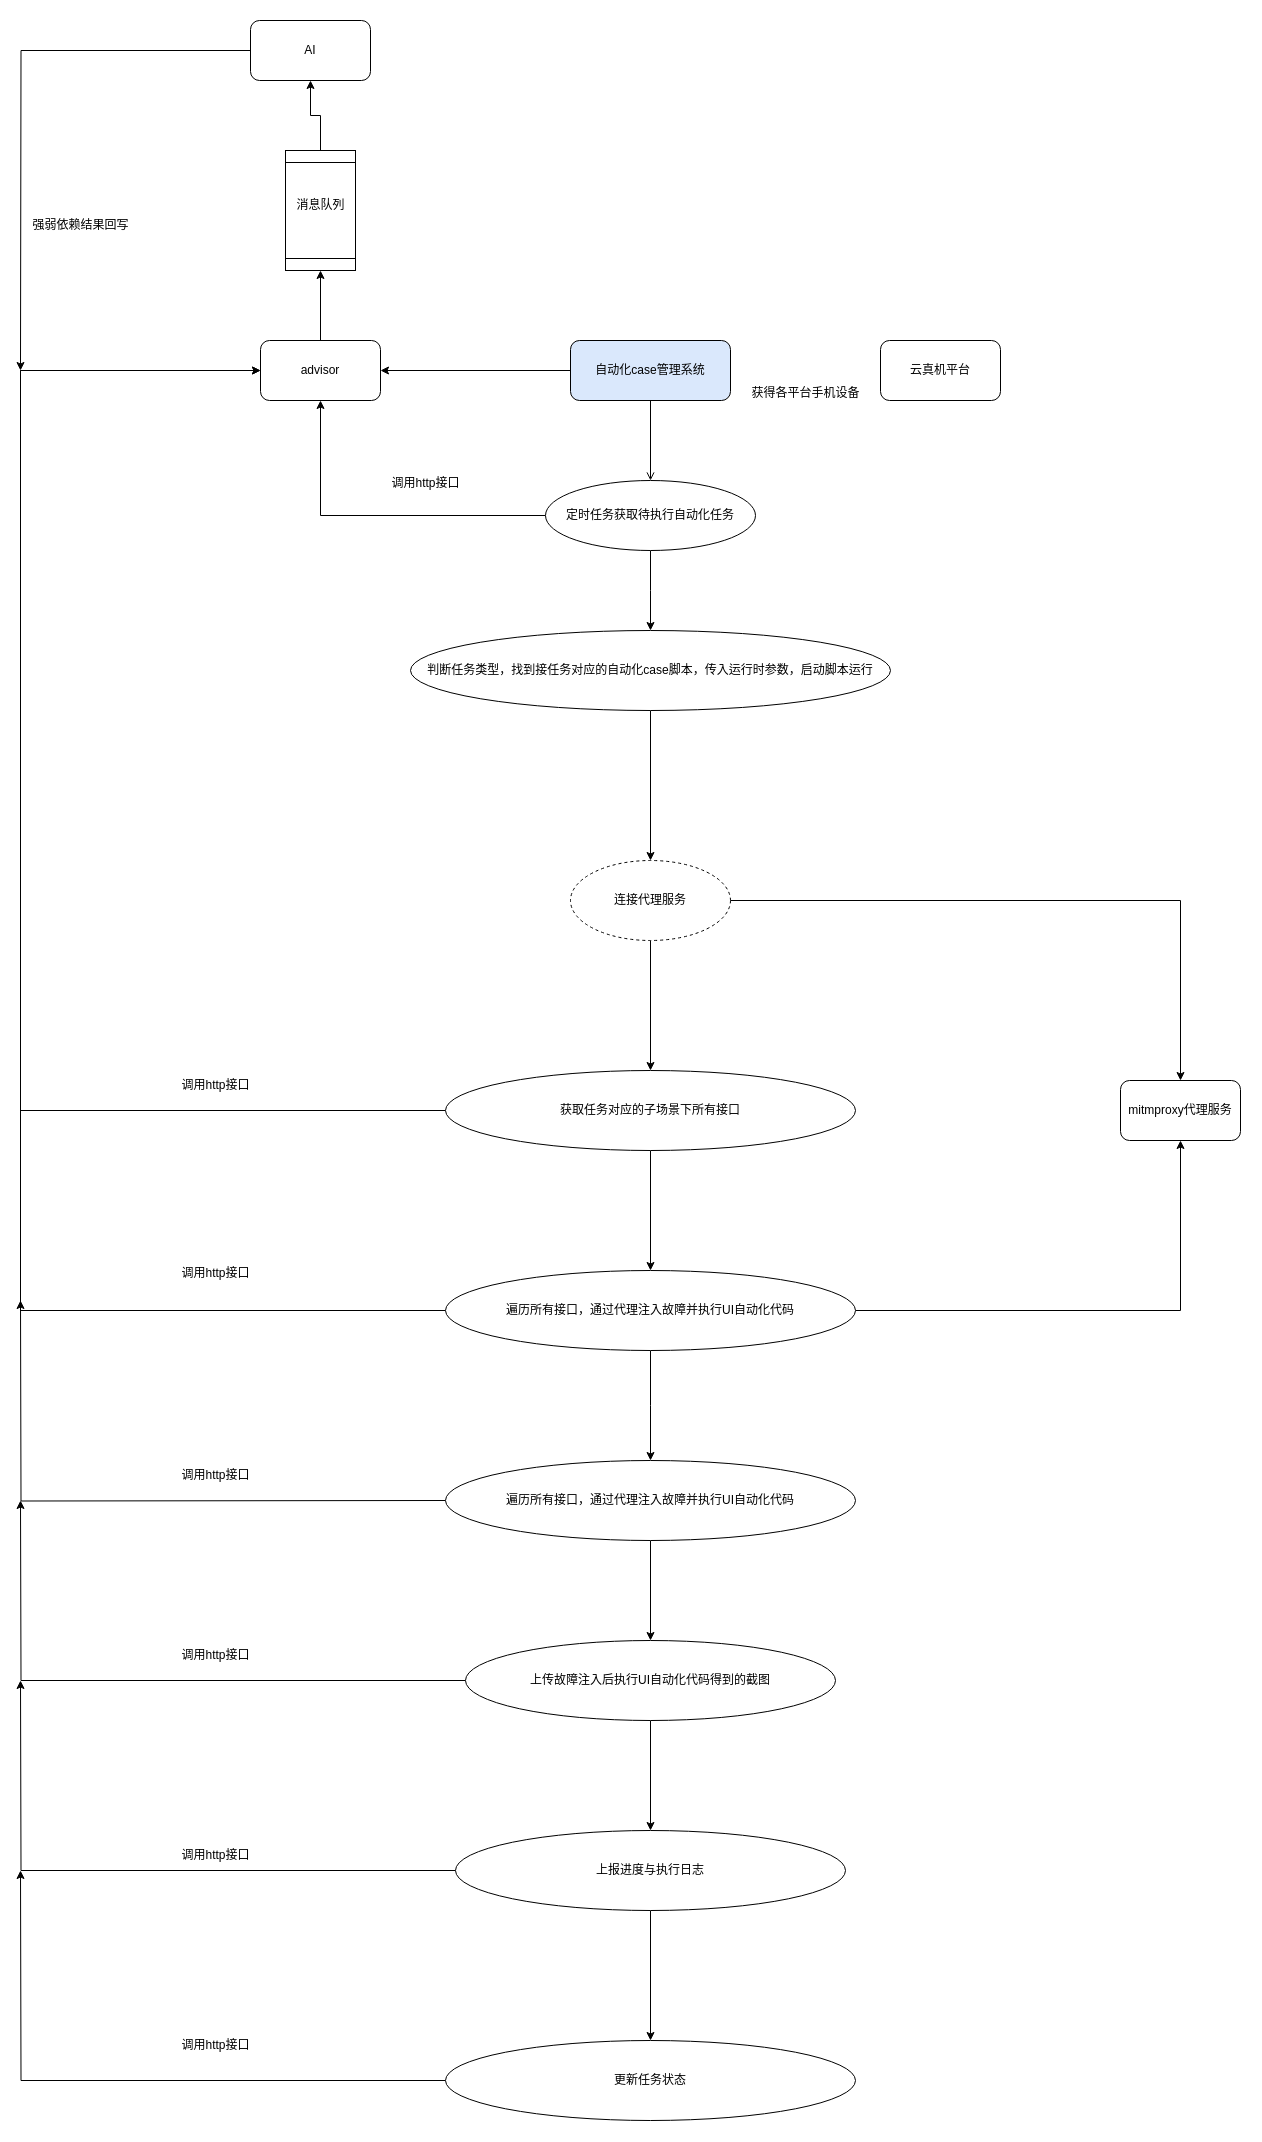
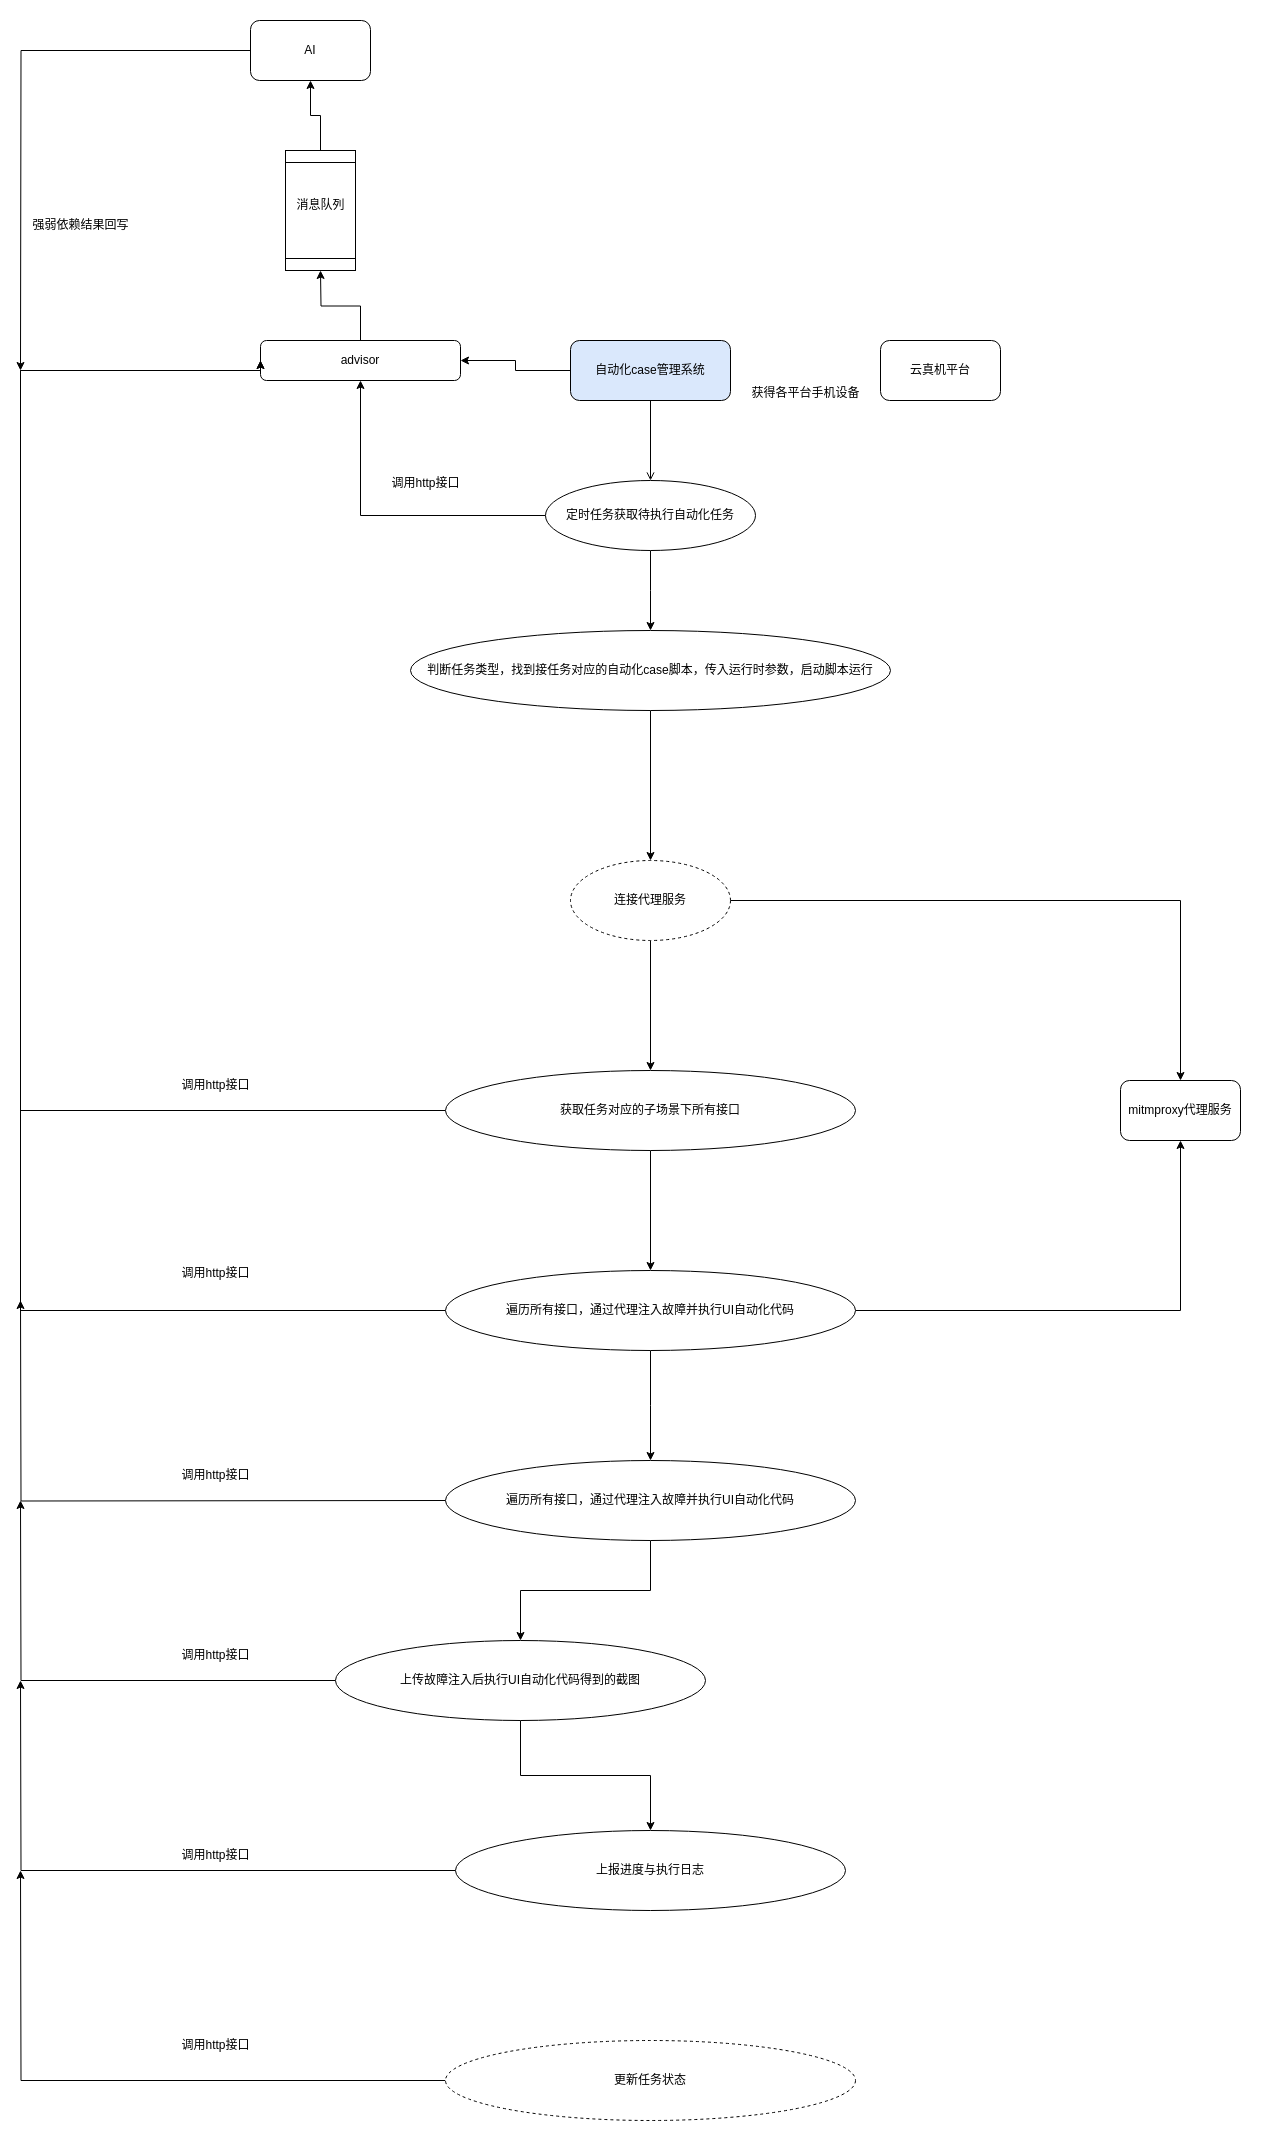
node "advisor": size 120x60 -> 200x40
node "上传故障注入后执行UI自动化代码得到的截图": moved (651, 1681) -> (521, 1681)
edge "上报进度与执行日志" -> "更新任务状态": removed
node "更新任务状态": style solid -> dashed
